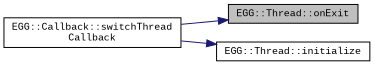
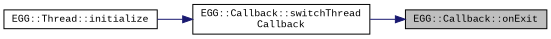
node "EGG::Thread::onExit": label "EGG::Thread::onExit" -> "EGG::Callback::onExit"
edge "EGG::Callback::switchThread Callback" -> "EGG::Thread::initialize": reversed
